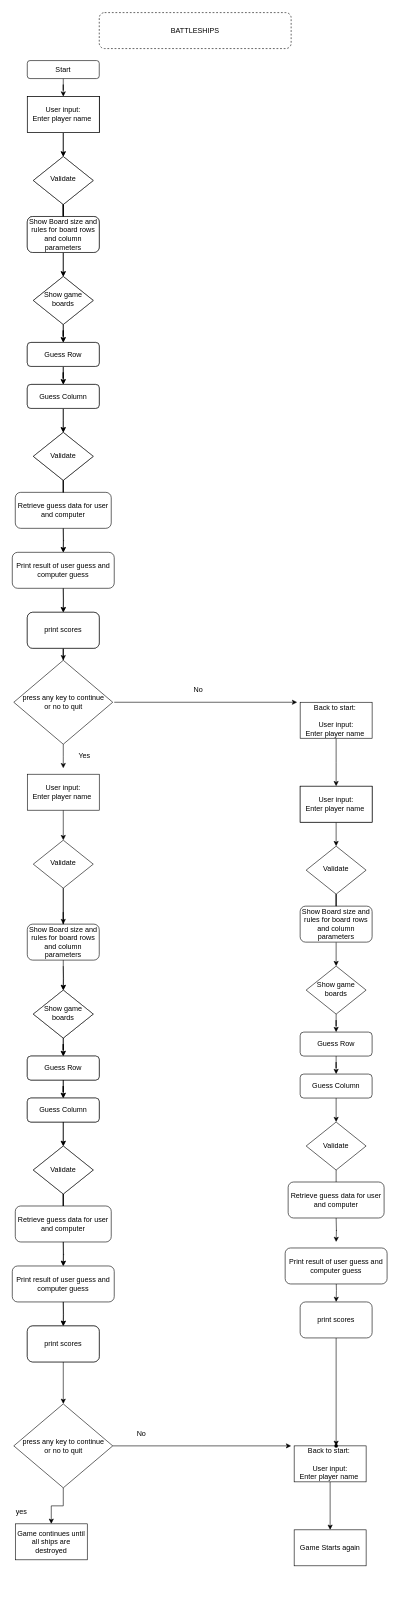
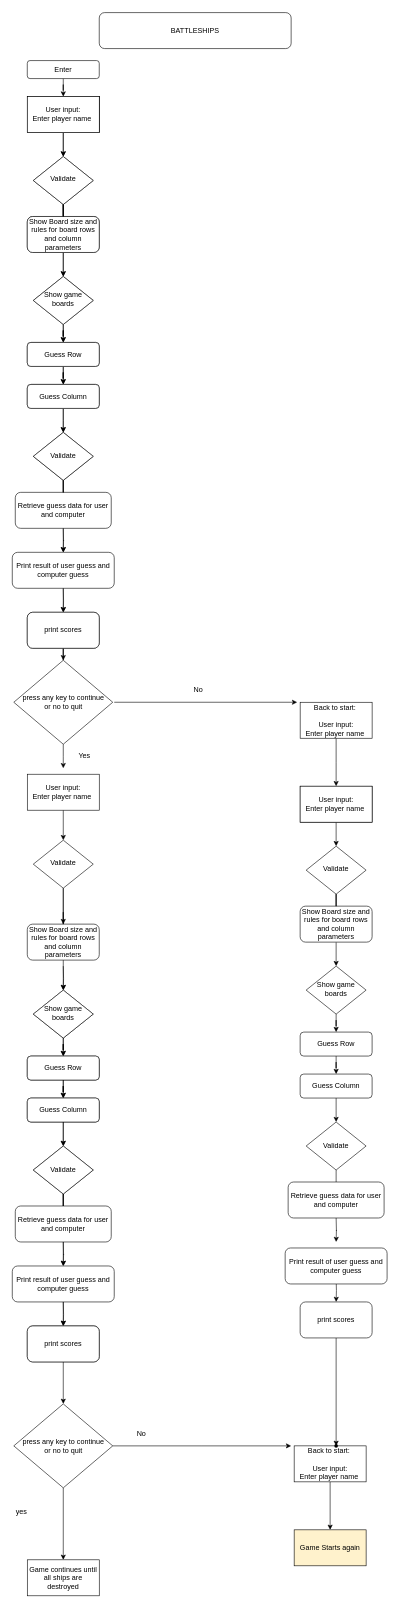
node "BATTLESHIPS": style dashed -> solid
node "Start": label "Start" -> "Enter"
node "Game continues until all ships are destroyed": moved (51, 1542) -> (63, 1578)
node "Game Starts again": fillcolor #ffffff -> #fff2cc
